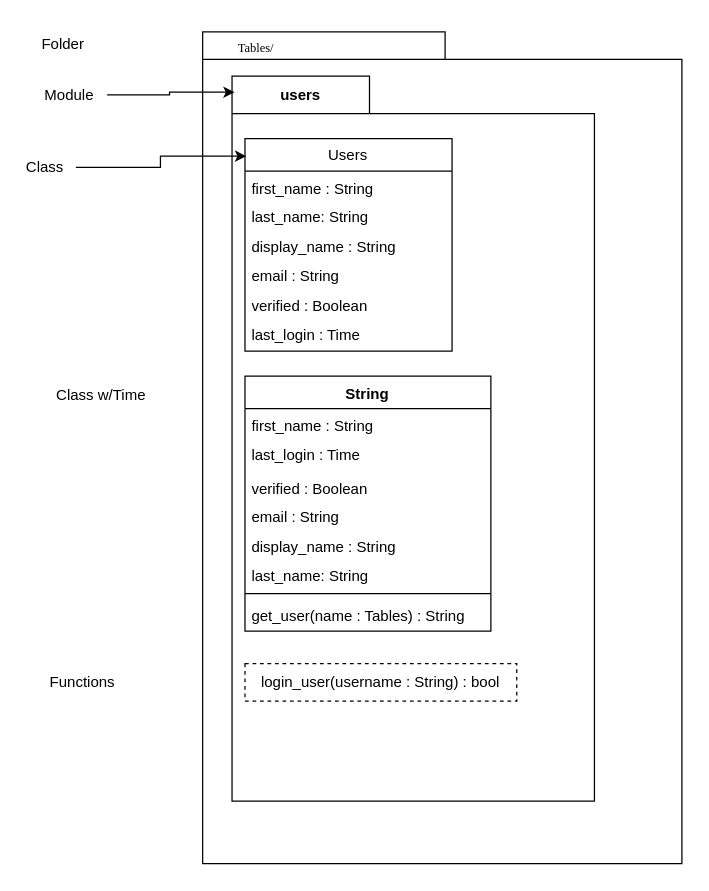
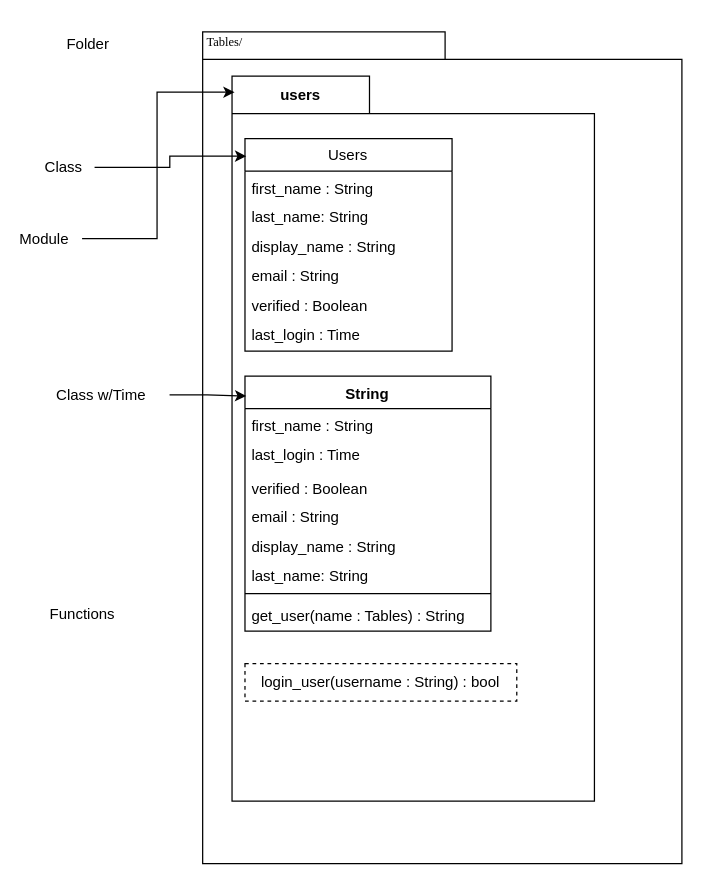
node "Folder": moved (63, 44) -> (88, 44)
node "Tables/": moved (316, 51) -> (285, 44)
node "Module": moved (69, 95) -> (44, 239)
node "Class": moved (44, 168) -> (63, 168)
edge "Class w/Time" -> "String": added
node "Functions": moved (82, 683) -> (82, 614)
